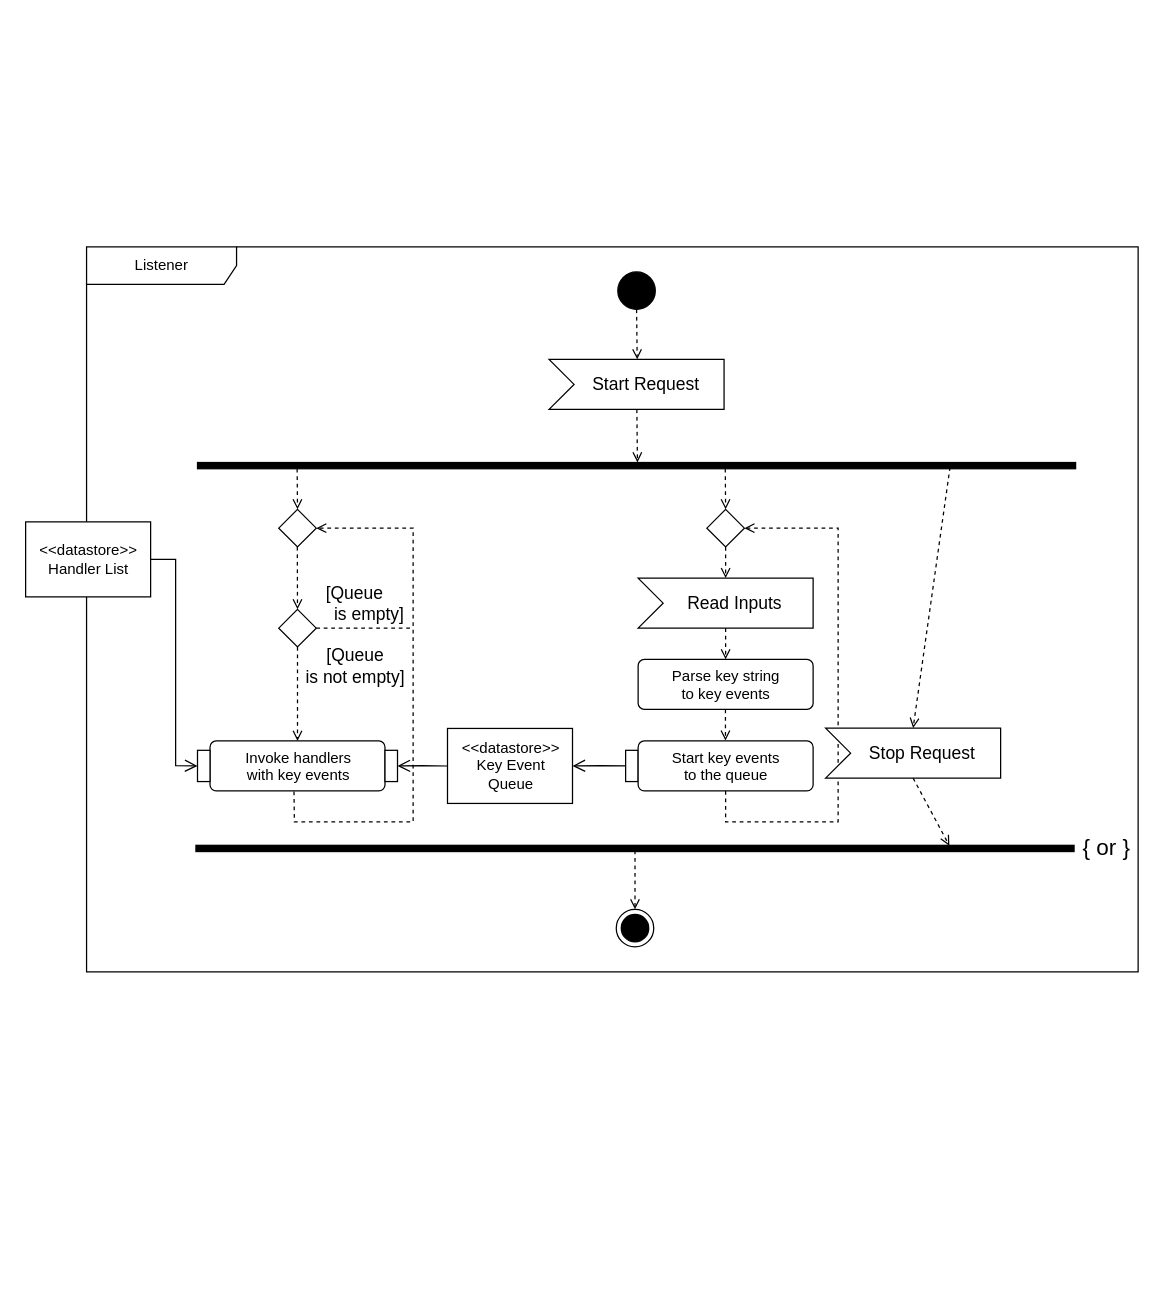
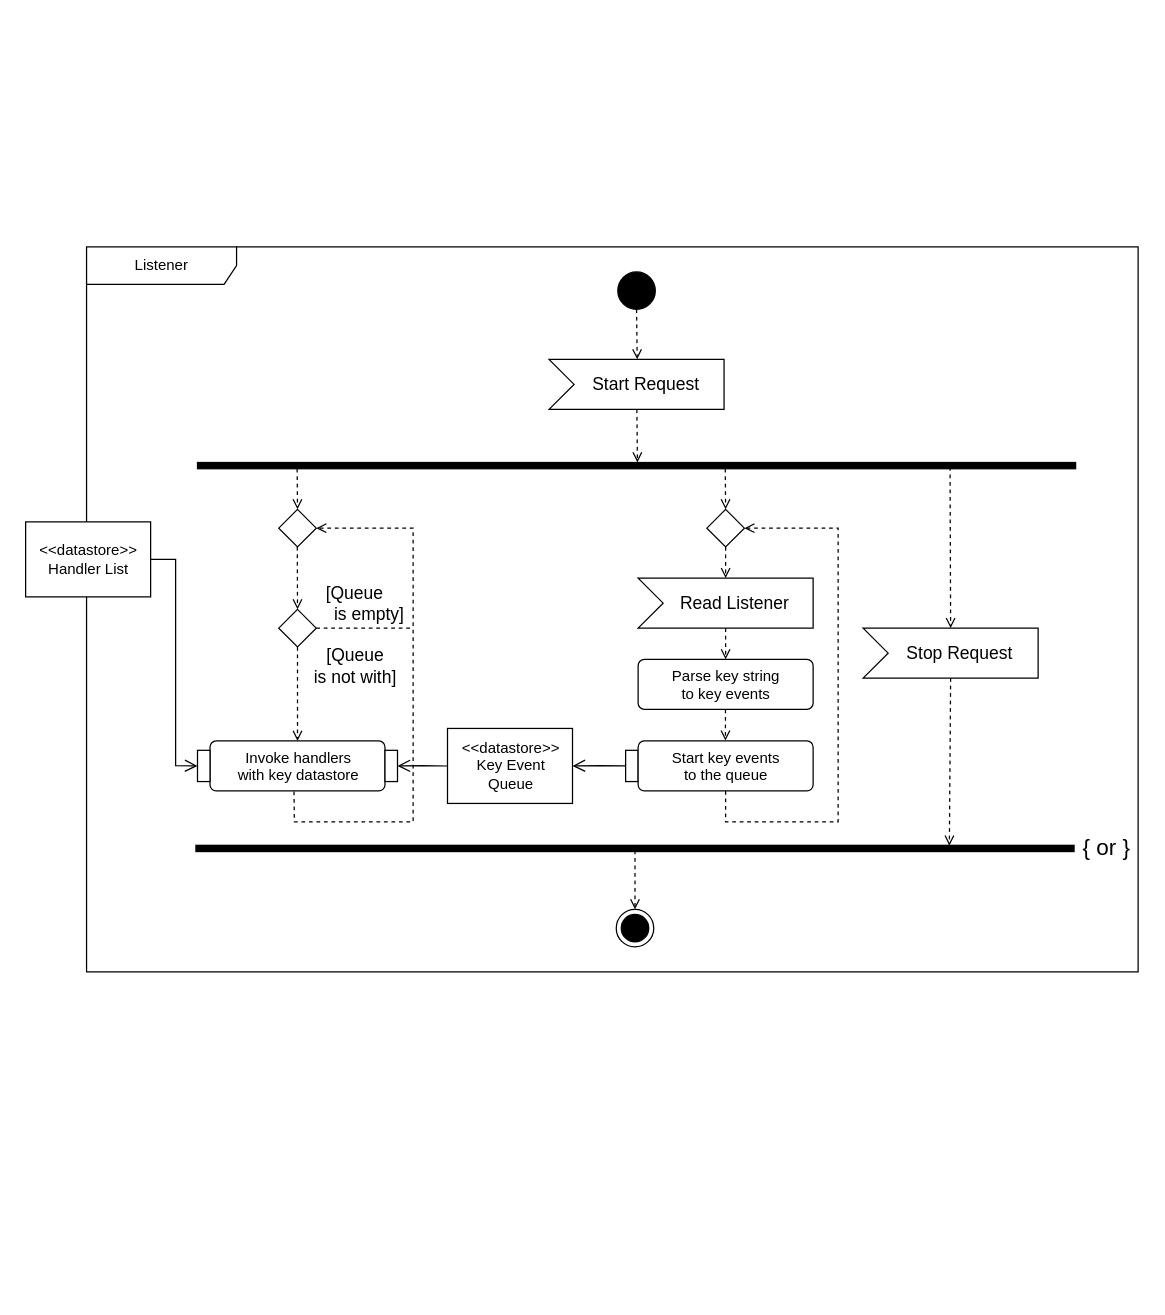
node "Read Inputs": label "Read Inputs" -> "Read Listener"
node "[Queue is not empty]": label "[Queue is not empty]" -> "[Queue is not with]"
node "Stop Request": moved (913, 753) -> (951, 653)
node "Invoke handlers with key events": label "Invoke handlers with key events" -> "Invoke handlers with key datastore"
